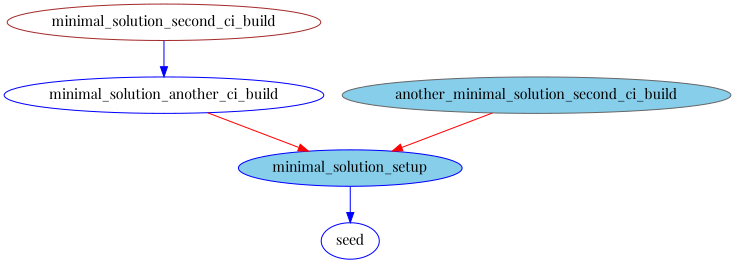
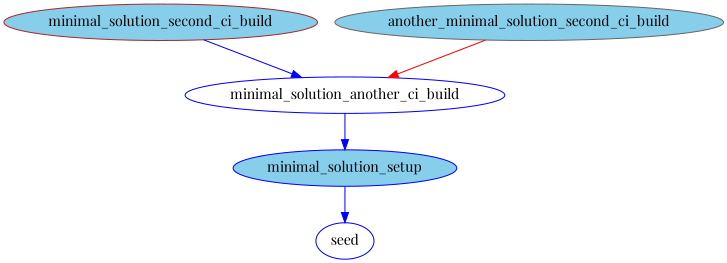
node "minimal_solution_second_ci_build": fillcolor white -> skyblue
edge "minimal_solution_another_ci_build" -> "minimal_solution_setup": color red -> blue
edge "another_minimal_solution_second_ci_build" -> "minimal_solution_setup": now "another_minimal_solution_second_ci_build" -> "minimal_solution_another_ci_build"
